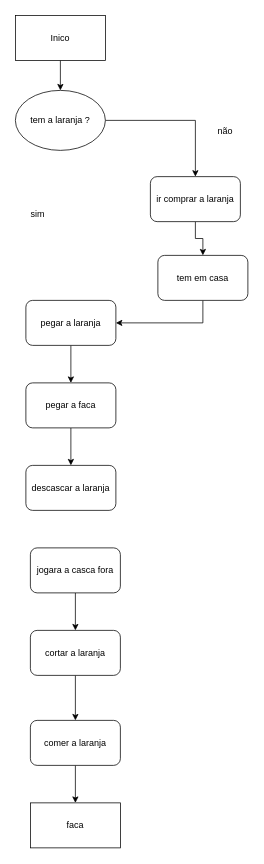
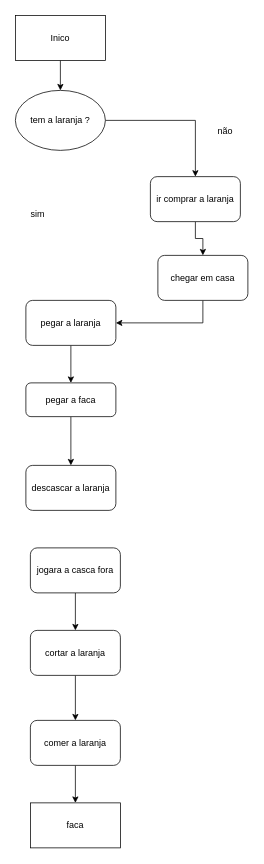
node "tem em casa": label "tem em casa" -> "chegar em casa"
node "pegar a faca": size 90x45 -> 90x34
